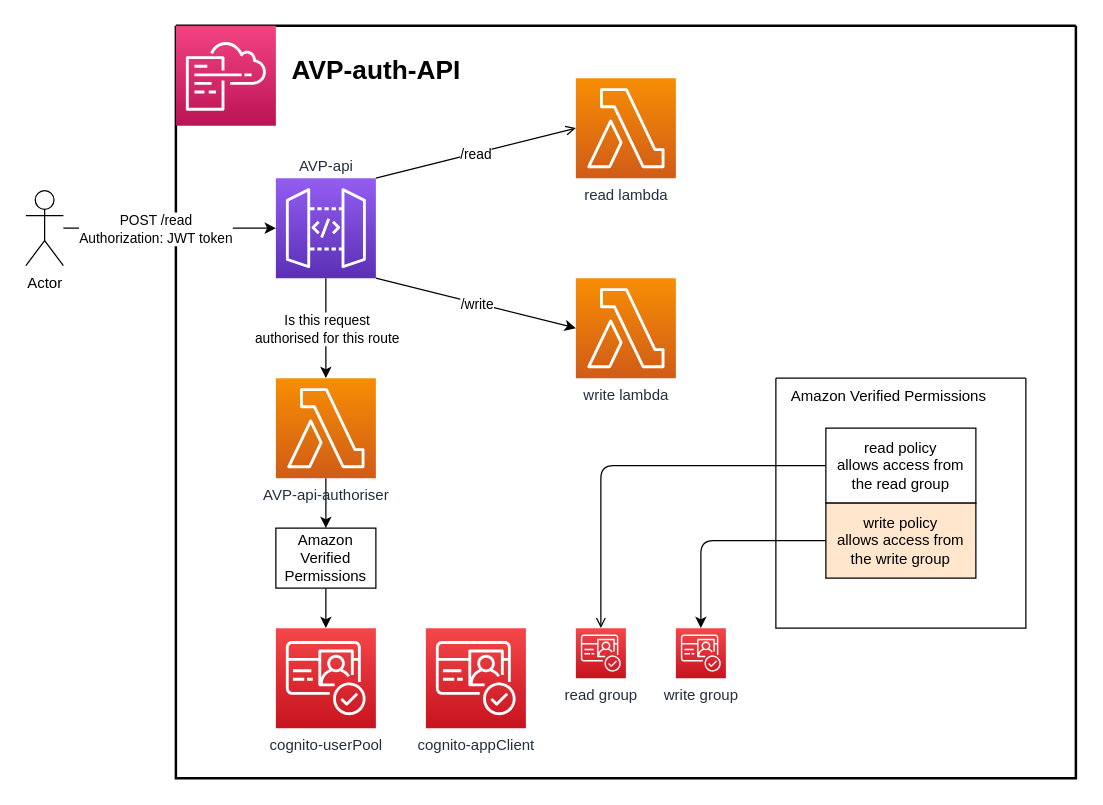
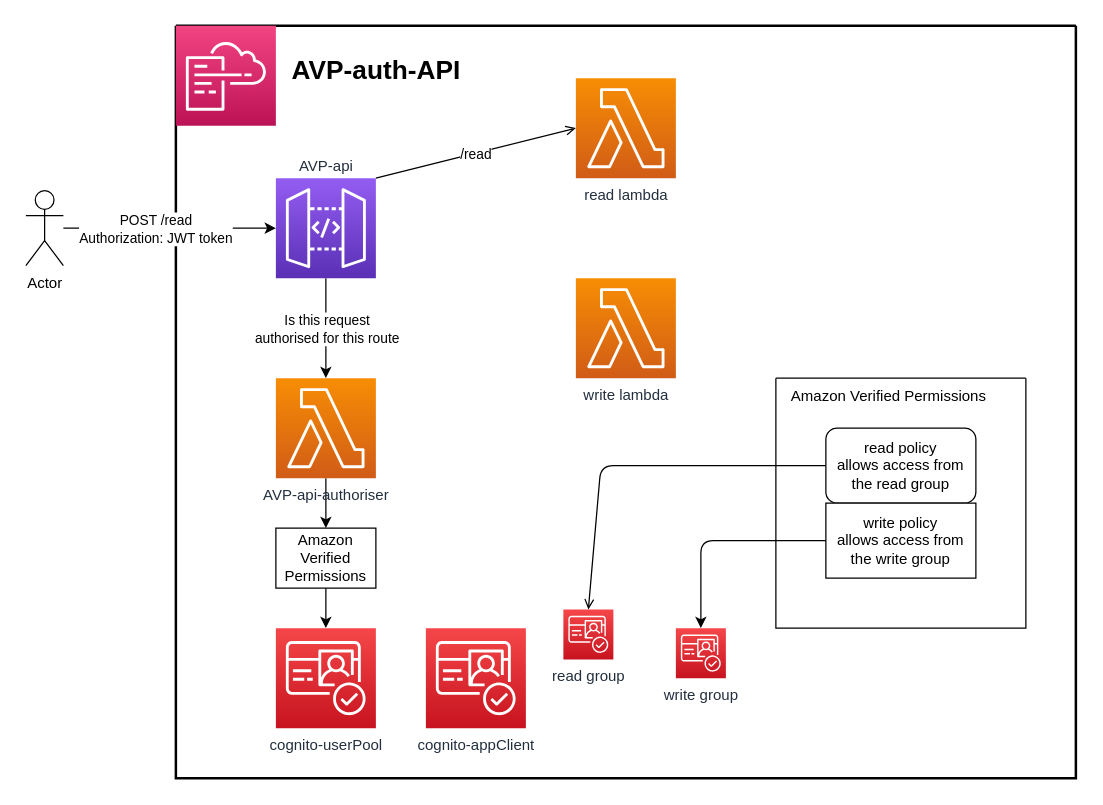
edge "AVP-api" -> "write lambda": removed, label "/write"
node "read policy allows access from the read group": shape rectangle -> rounded rectangle
node "write policy allows access from the write group": fillcolor #ffe6cc -> #ffffff
node "read group": moved (601, 653) -> (588, 634)
